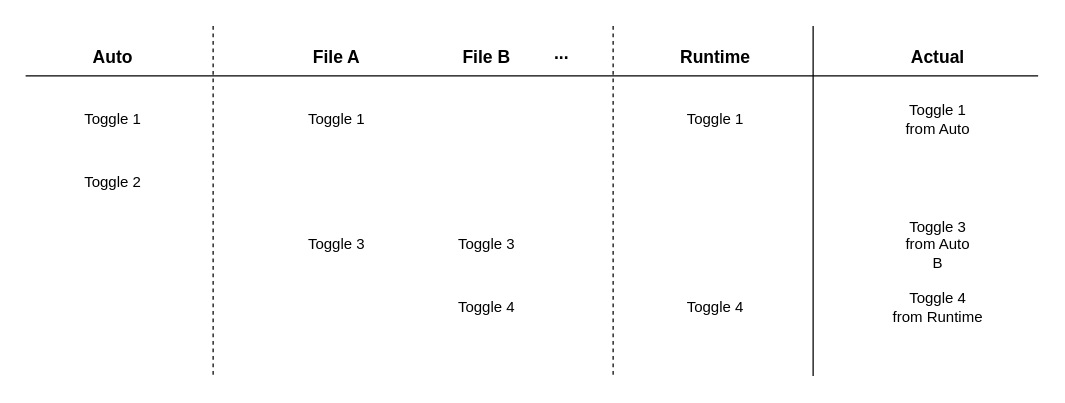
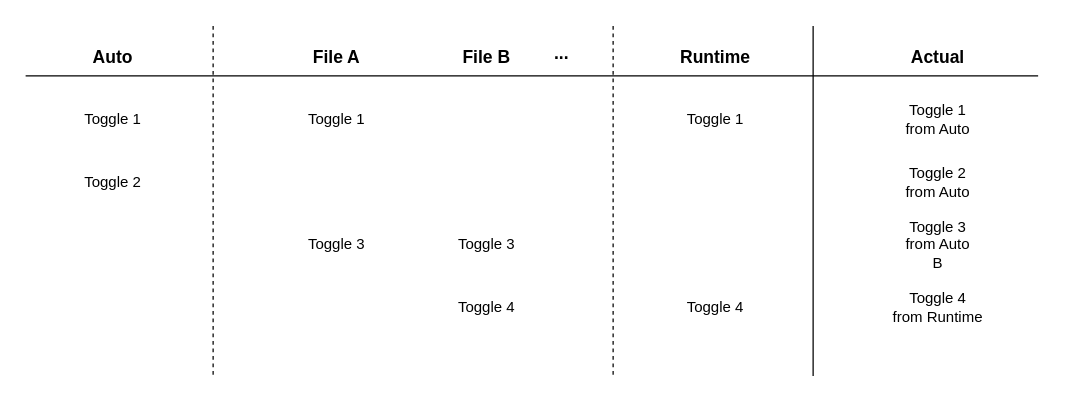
node "Toggle 2 from Auto": added
